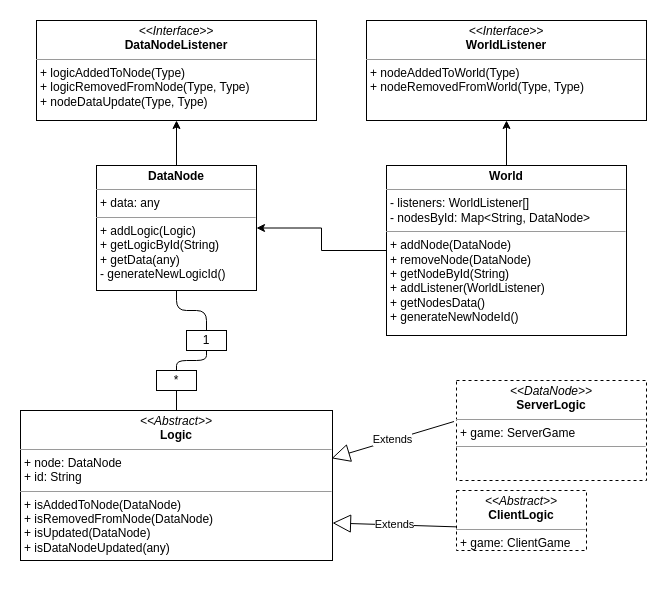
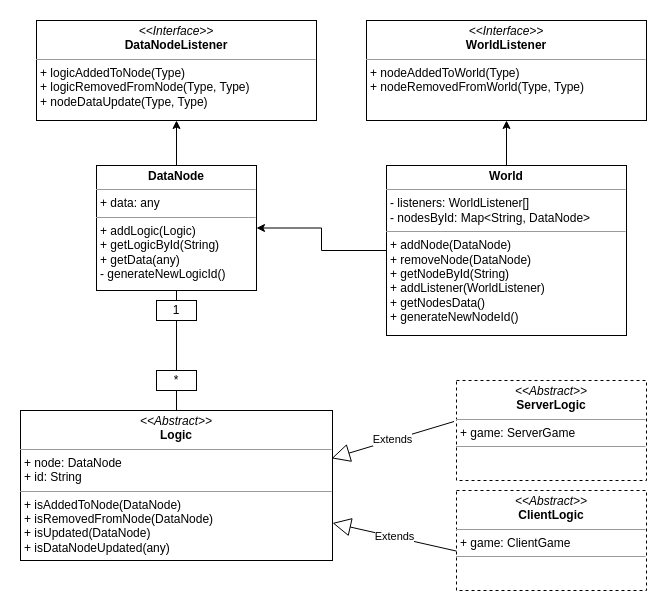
node "1": moved (207, 341) -> (177, 311)
node "<<DataNode>> ServerLogic + game: ServerGame": label "<<DataNode>> ServerLogic + game: ServerGame" -> "<<Abstract>> ServerLogic + game: ServerGame"
node "<<Abstract>> ClientLogic + game: ClientGame": size 130x60 -> 190x100
